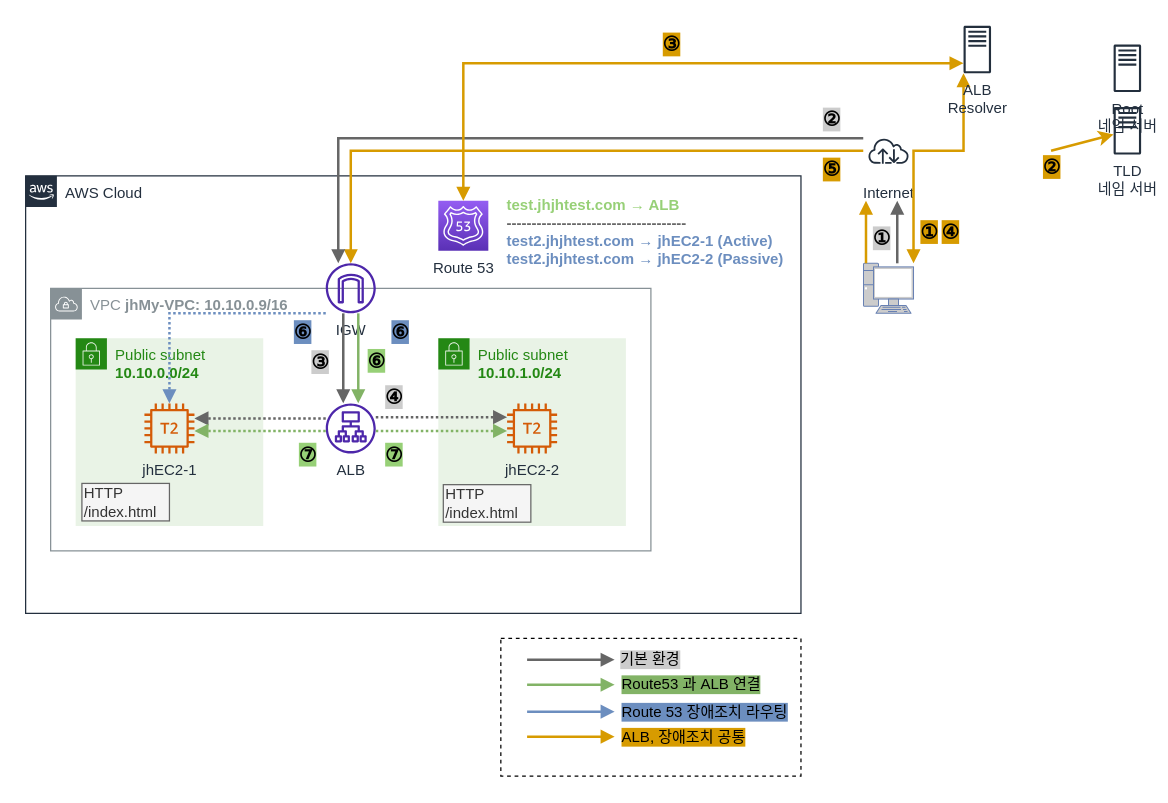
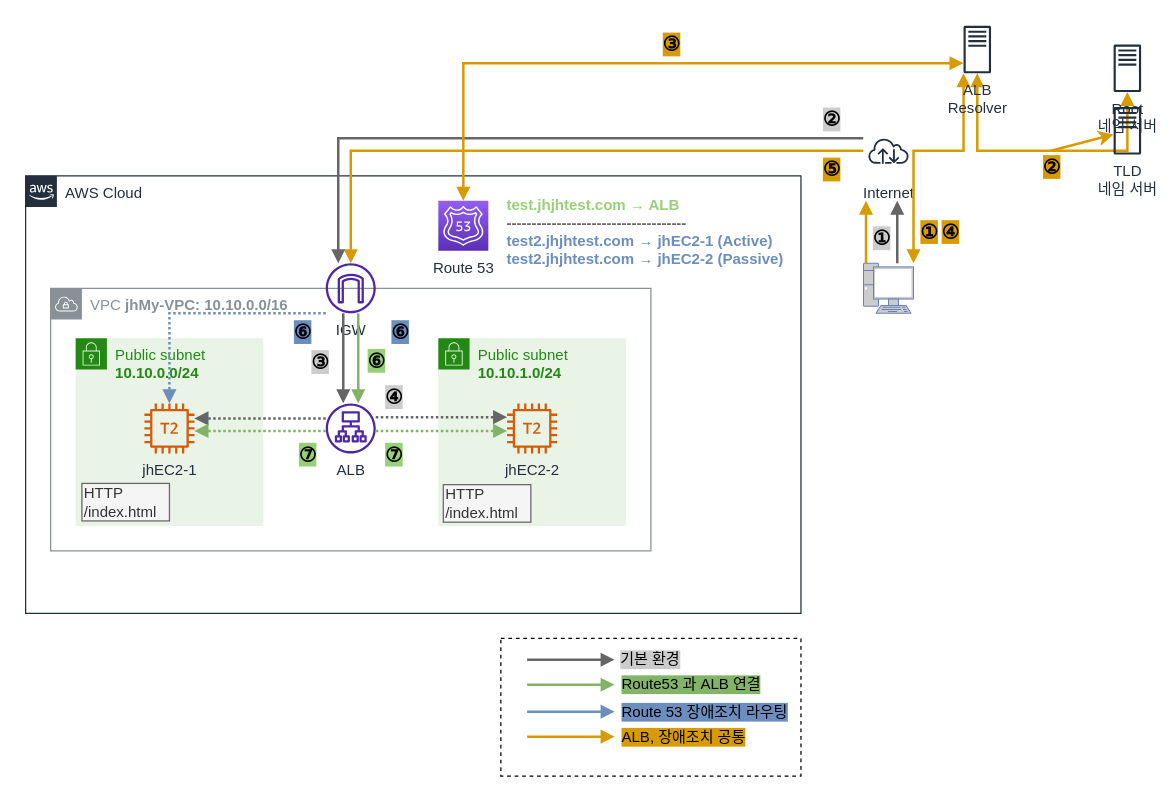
edge "ALB Resolver" -- "Root 네임 서버": added
node "VPC jhMy-VPC: 10.10.0.9/16": label "VPC jhMy-VPC: 10.10.0.9/16" -> "VPC jhMy-VPC: 10.10.0.0/16"
